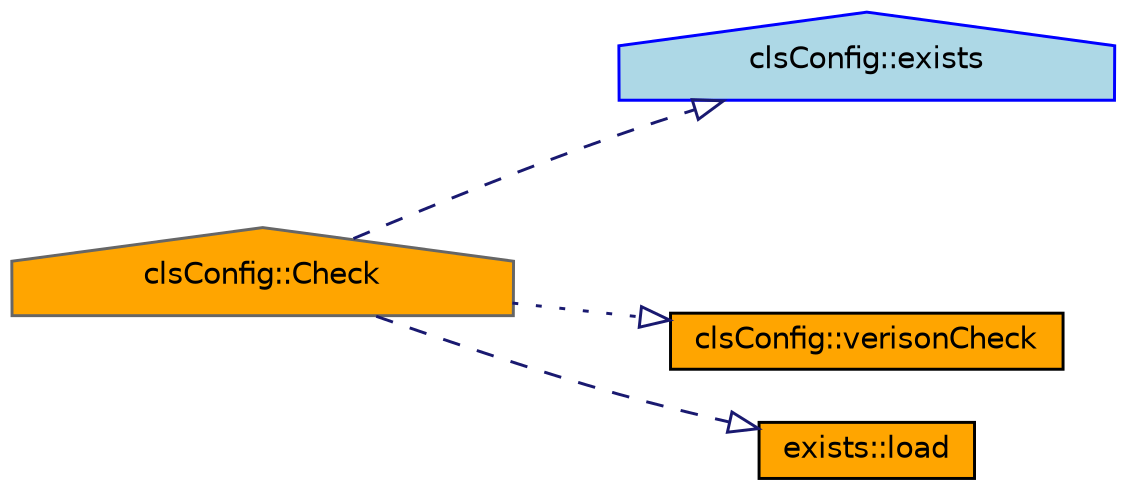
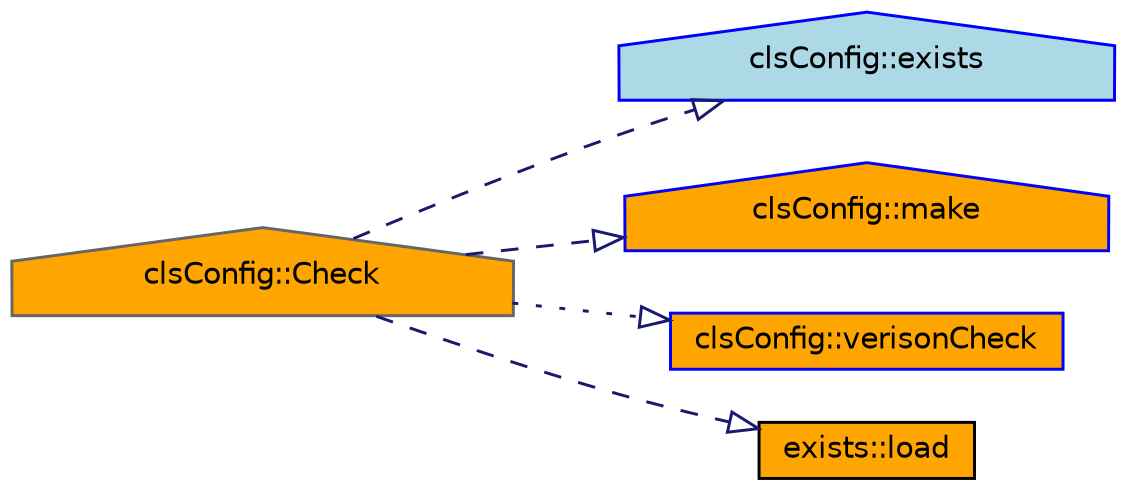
node "clsConfig::make": added
node "clsConfig::verisonCheck": color black -> blue
